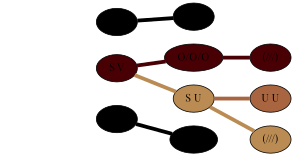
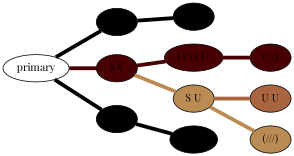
node "primary": added
